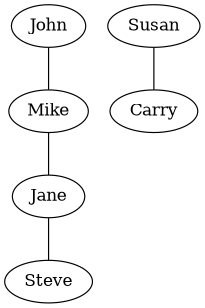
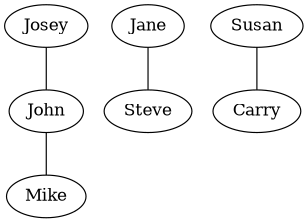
node "Josey": added
edge "Mike" -- "Jane": removed
